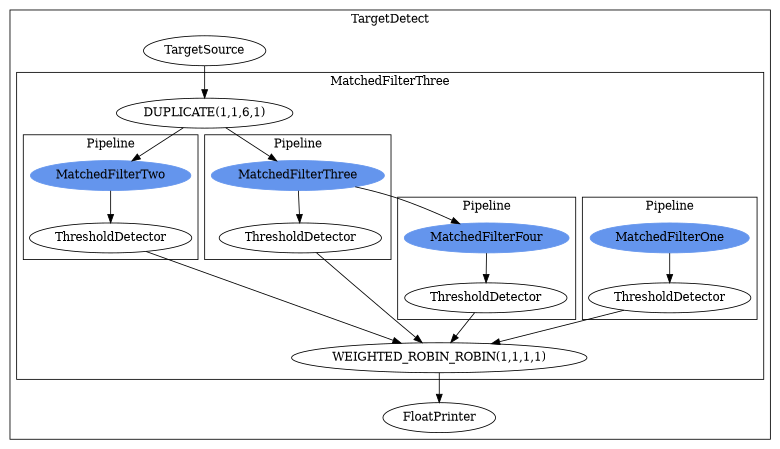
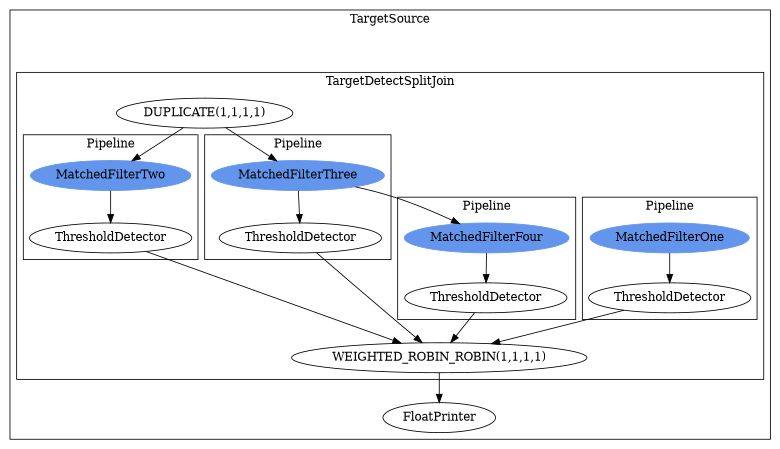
cluster "TargetDetect": label "TargetDetect" -> "TargetSource"
node "TargetSource": removed
cluster "MatchedFilterThree": label "MatchedFilterThree" -> "TargetDetectSplitJoin"
node "DUPLICATE(1,1,6,1)": label "DUPLICATE(1,1,6,1)" -> "DUPLICATE(1,1,1,1)"
